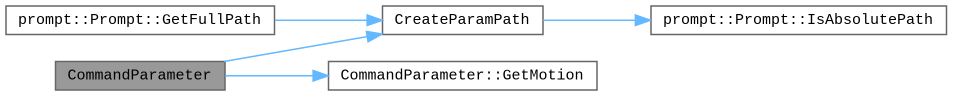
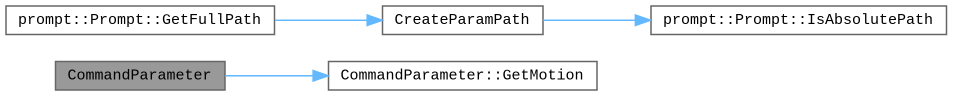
edge "CommandParameter" -> "CreateParamPath": removed
